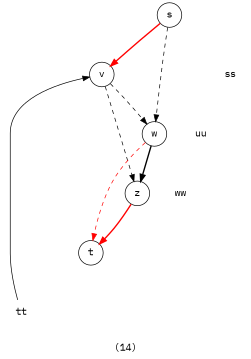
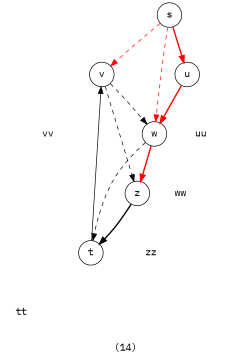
edge "s" -> "v": style bold -> dashed
edge "s" -> "w": color black -> red
node "u": added
node "ss": removed
node "vv": added
edge "w" -> "z": color black -> red
edge "tt" -> "v": now "t" -> "v"
edge "w" -> "t": color red -> black
edge "z" -> "t": color red -> black
node "zz": added
